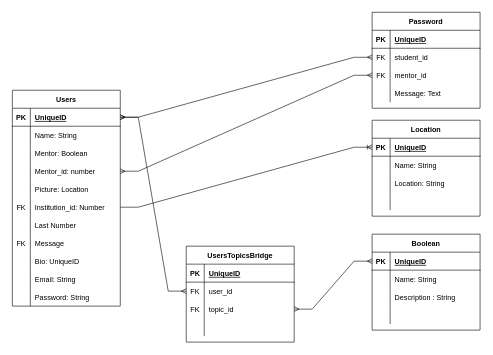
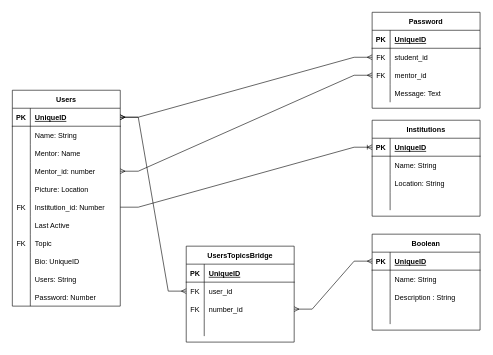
node "Location": label "Location" -> "Institutions"
node "Mentor: Boolean": label "Mentor: Boolean" -> "Mentor: Name"
node "Last Number": label "Last Number" -> "Last Active"
node "Message": label "Message" -> "Topic"
node "Email: String": label "Email: String" -> "Users: String"
node "Password: String": label "Password: String" -> "Password: Number"
node "topic_id": label "topic_id" -> "number_id"
